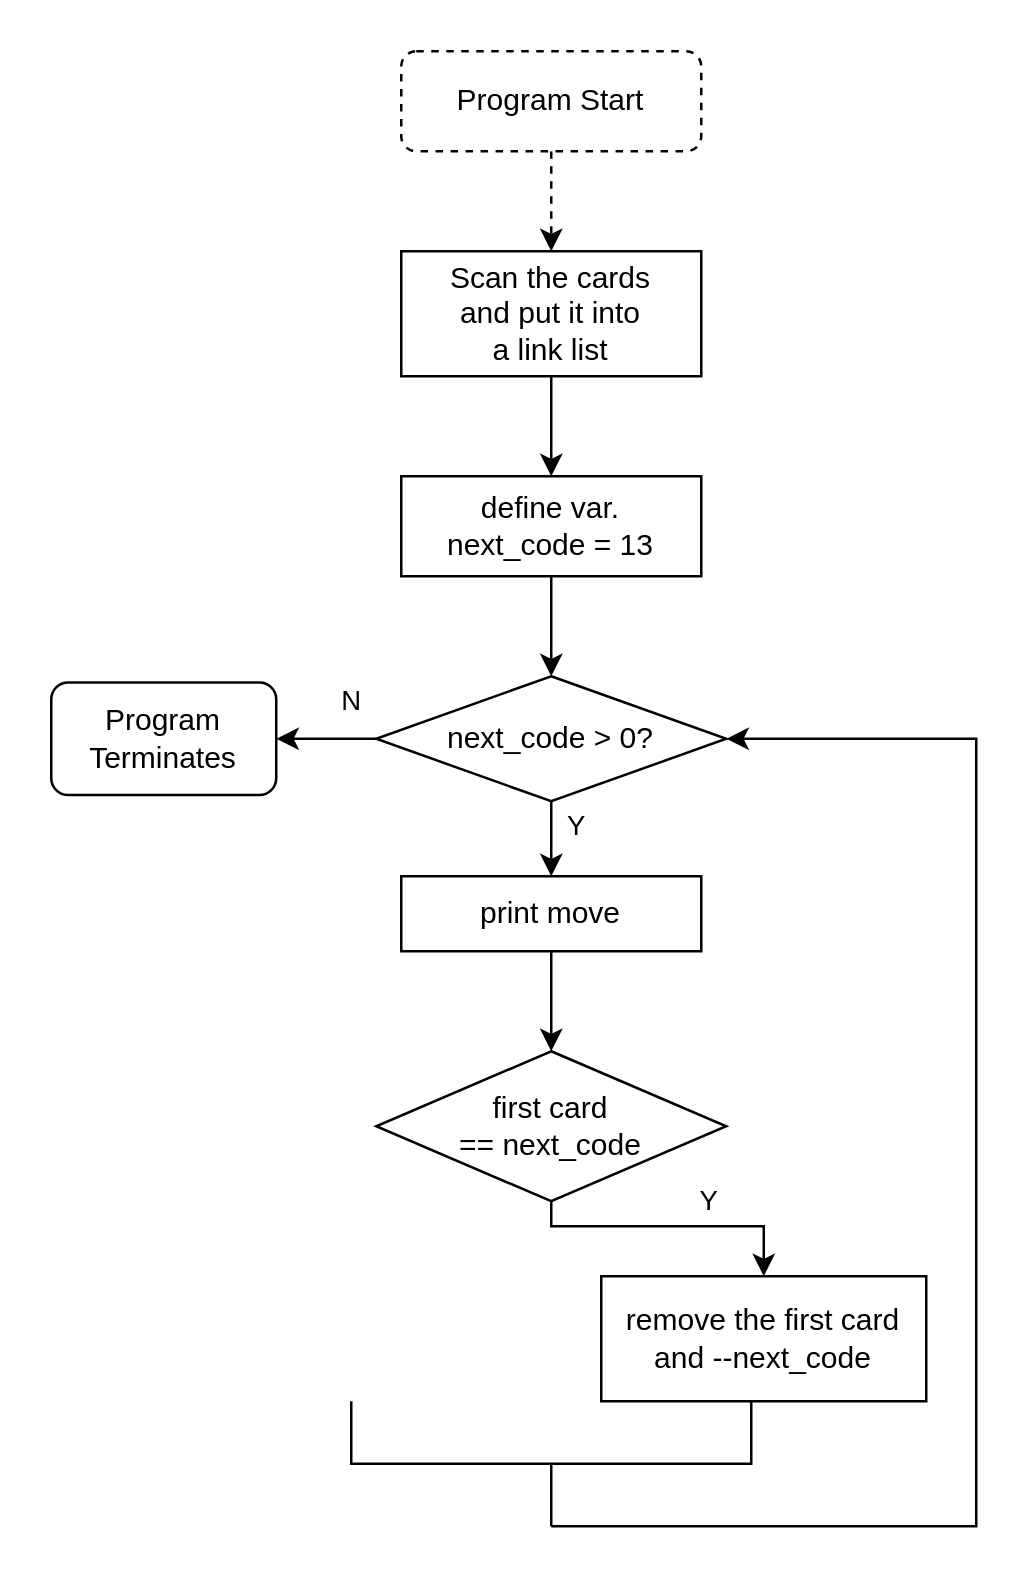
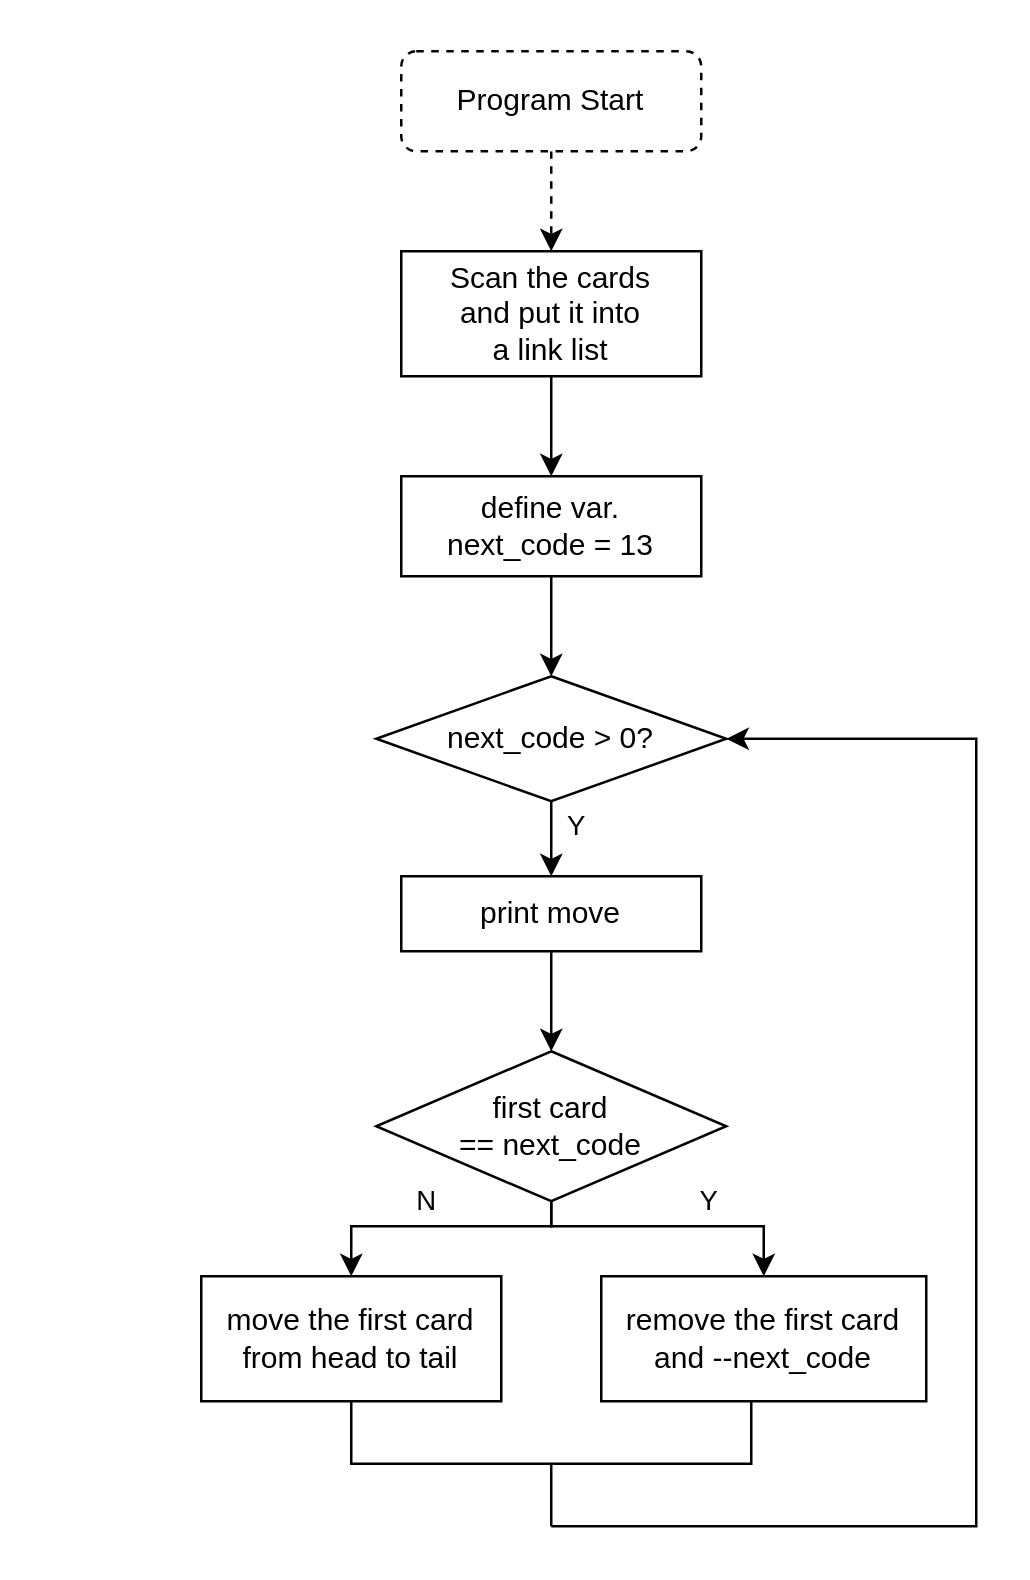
node "Program Terminates": removed
edge "next_code > 0?" -> "Program Terminates": removed, label "N"
edge "first card == next_code" -> "move the first card from head to tail": added, label "N"
node "move the first card from head to tail": added
